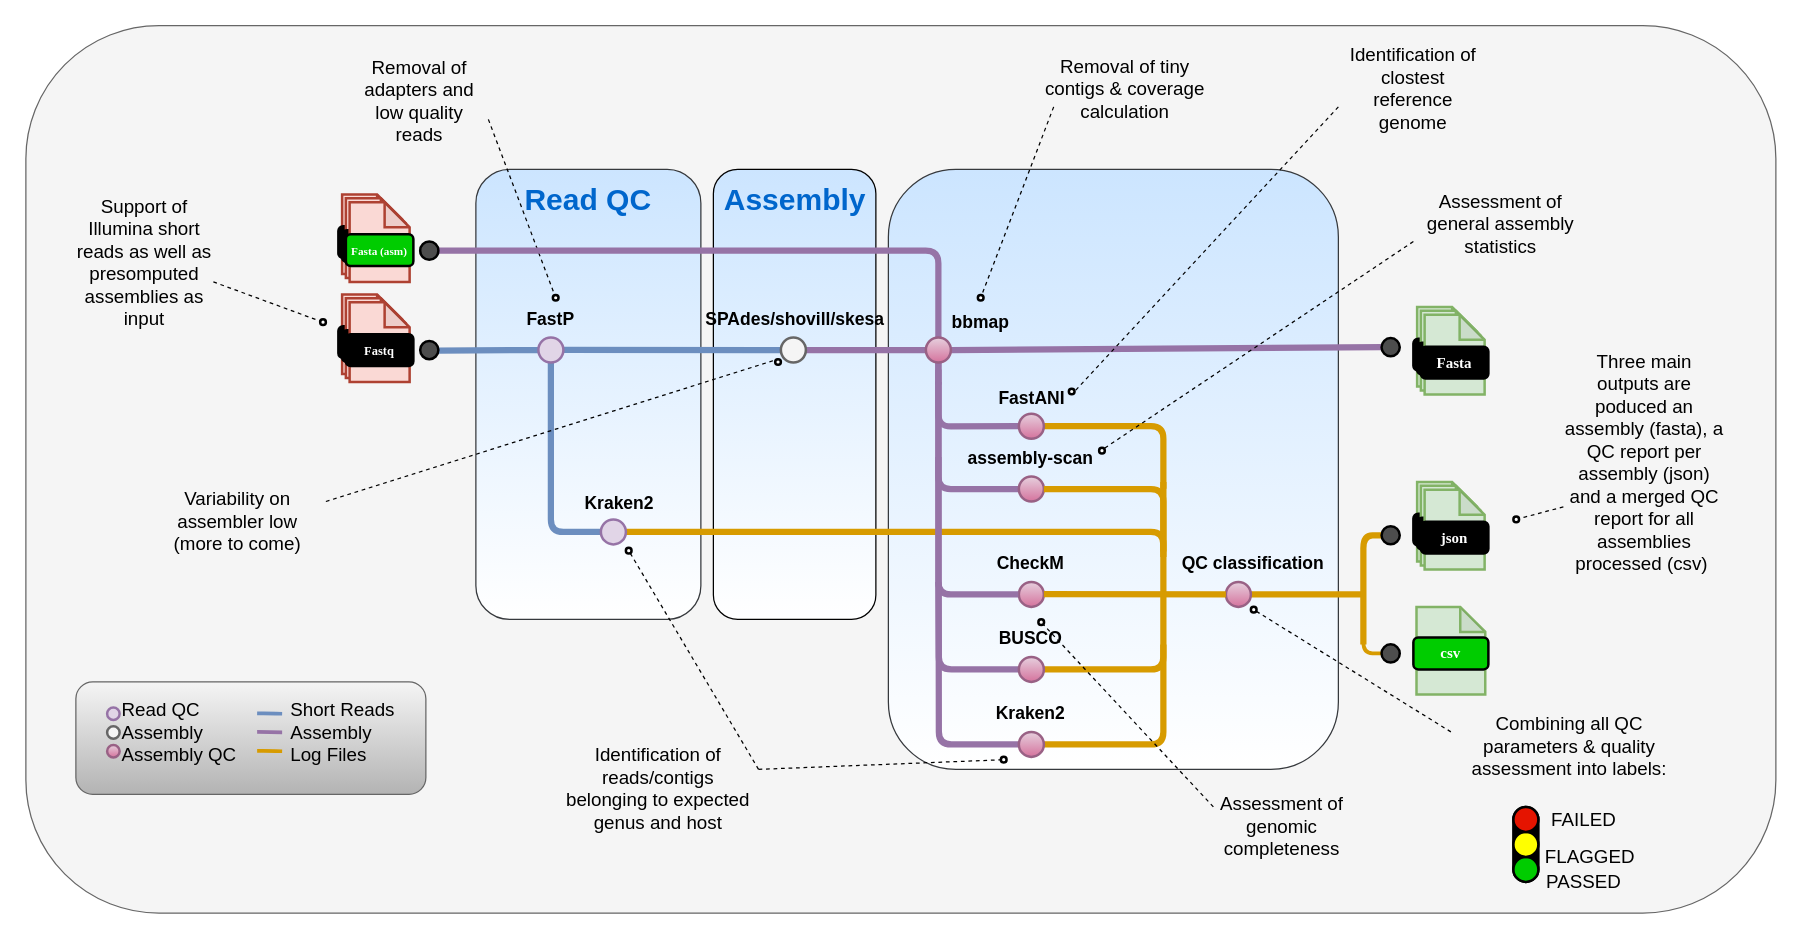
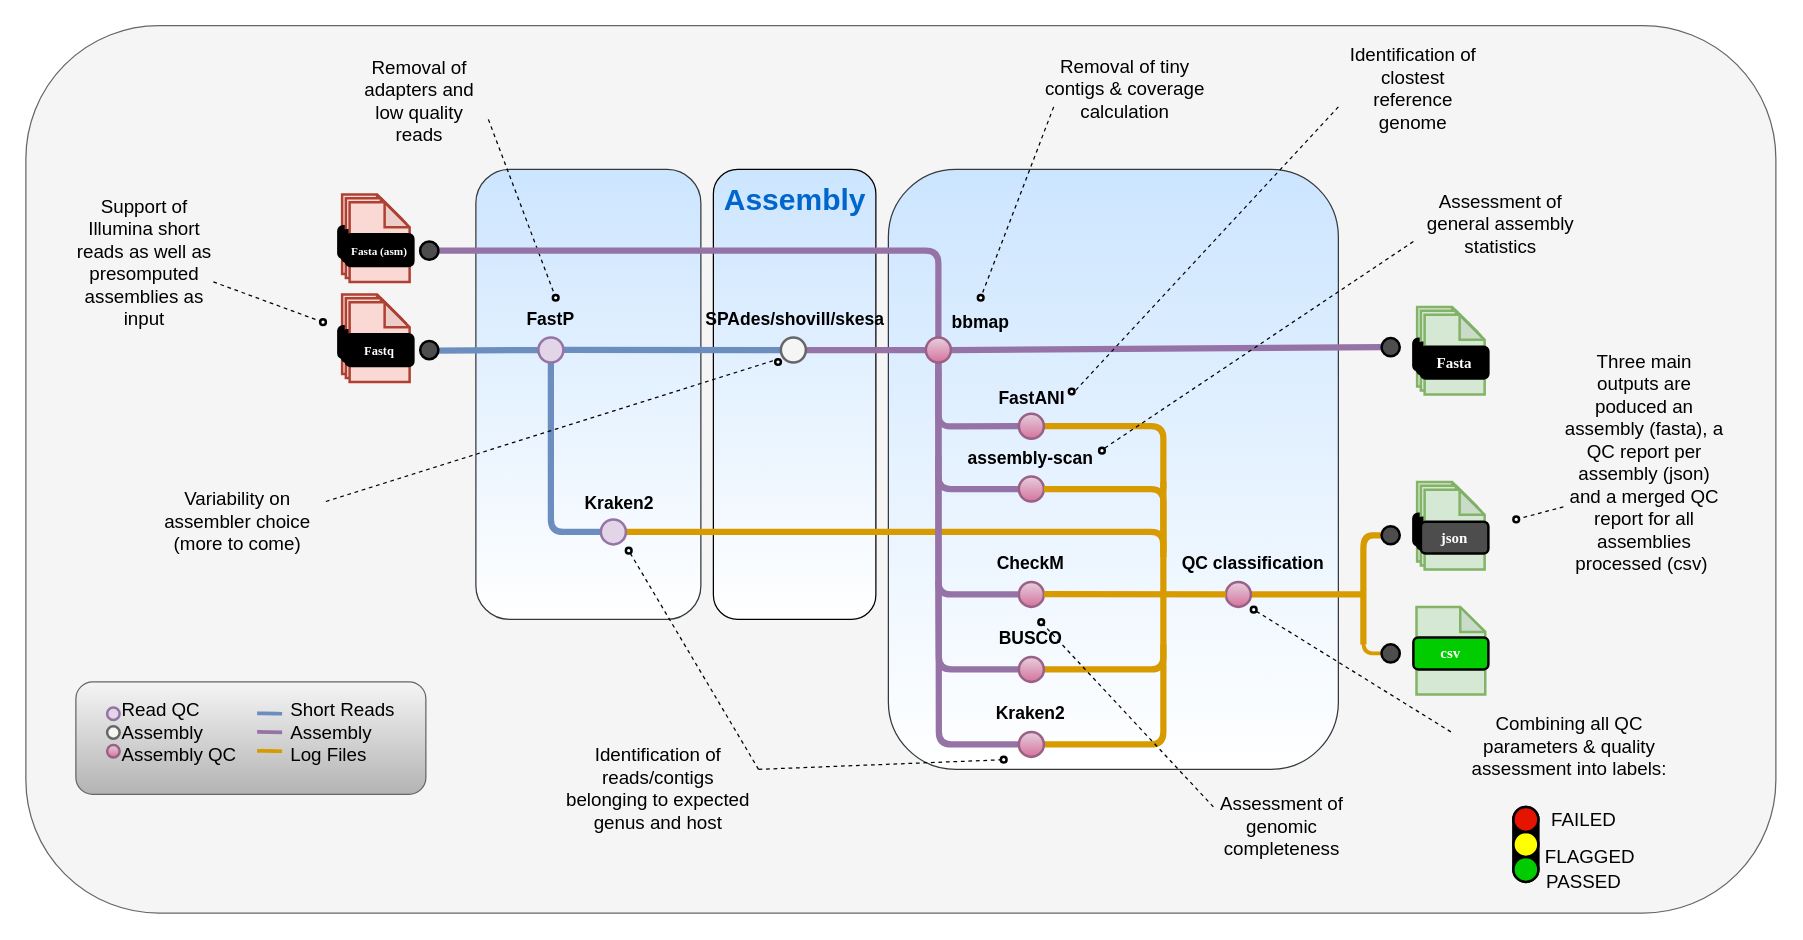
node "Read QC": removed
node "Fasta (asm)": fillcolor #00cc00 -> #000000
node "Variability on assembler low (more to come)": label "Variability on assembler low (more to come)" -> "Variability on assembler choice (more to come)"
node "json": fillcolor #000000 -> #4d4d4d
